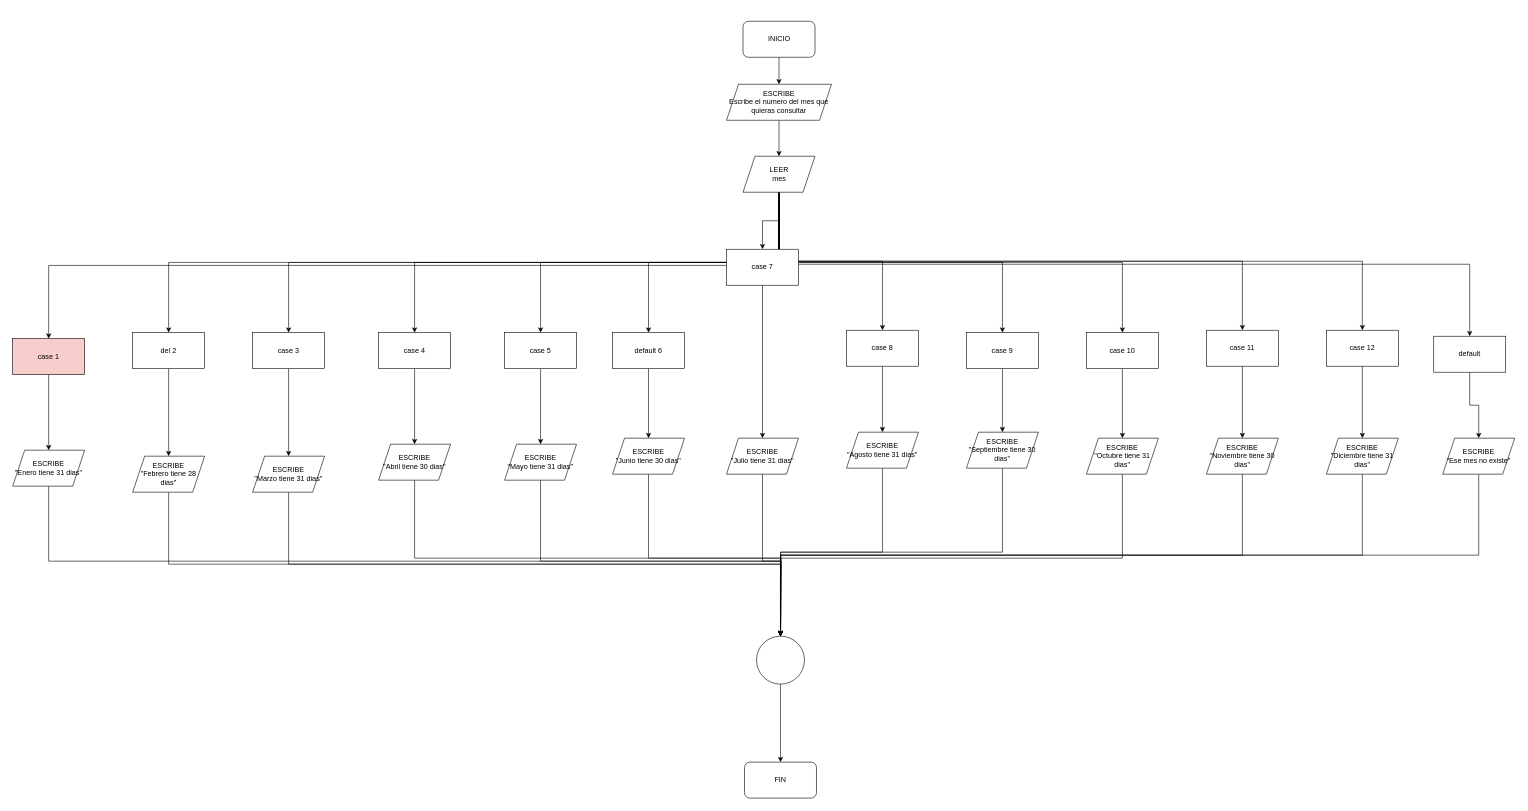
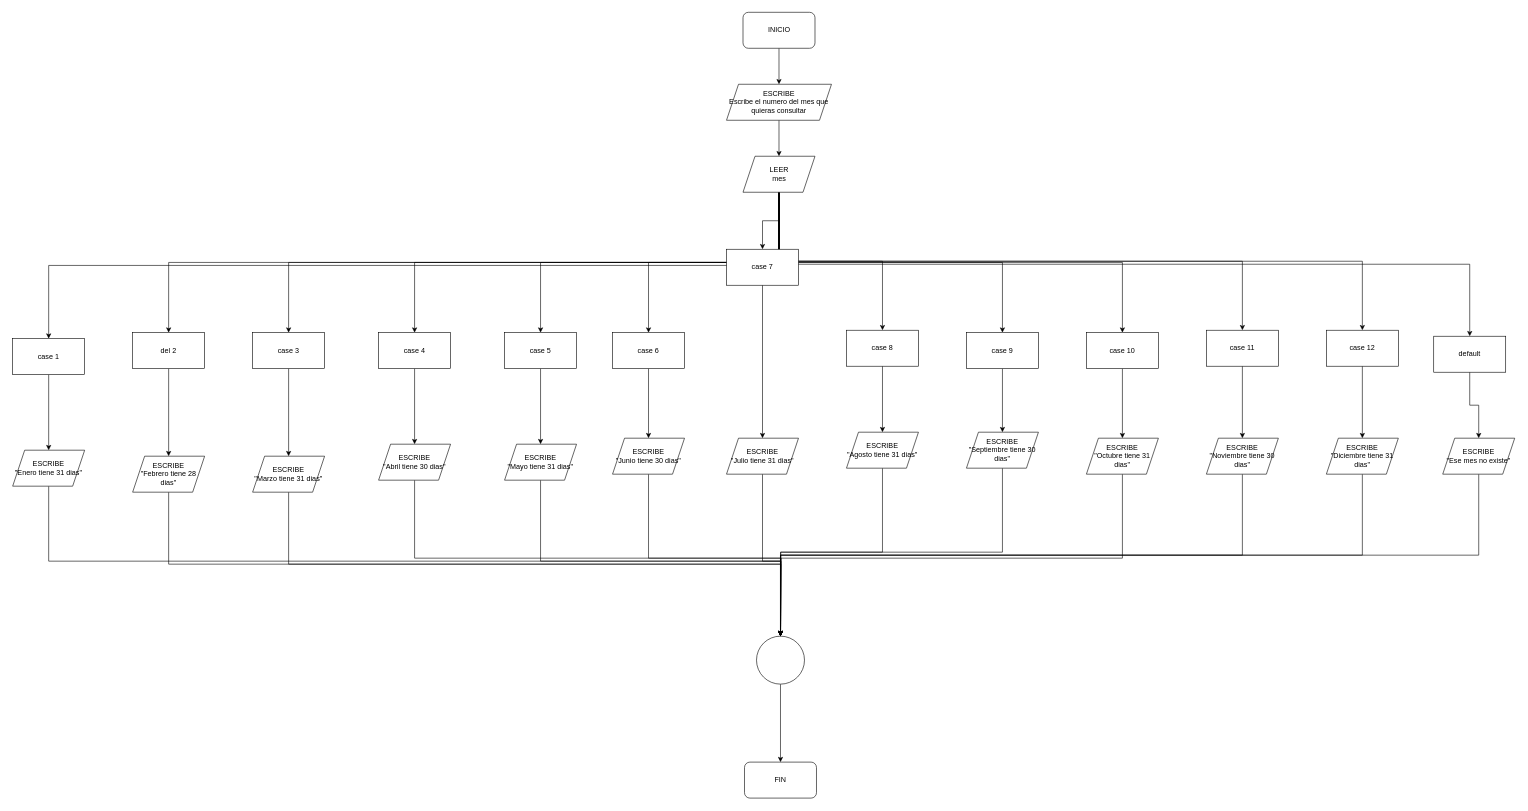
node "INICIO": moved (779, 39) -> (779, 30)
node "default 6": label "default 6" -> "case 6"
node "case 1": fillcolor #f8cecc -> #ffffff
